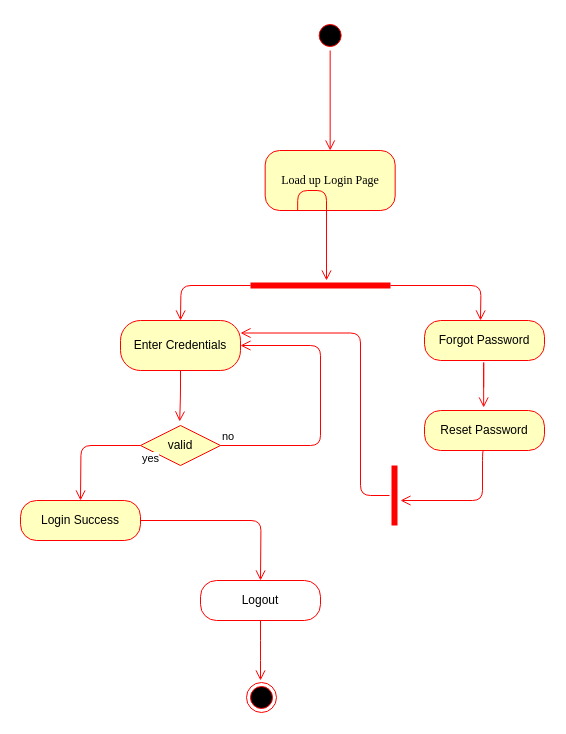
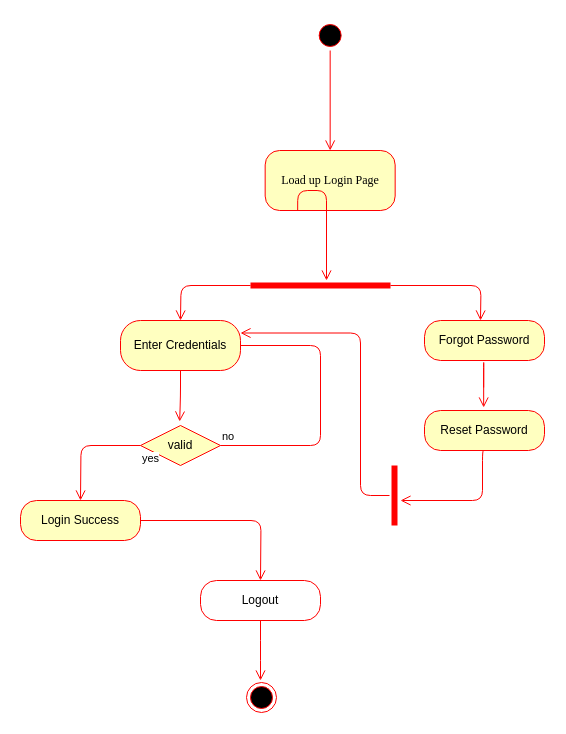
edge "valid" -> "Enter Credentials": arrowhead open -> none
